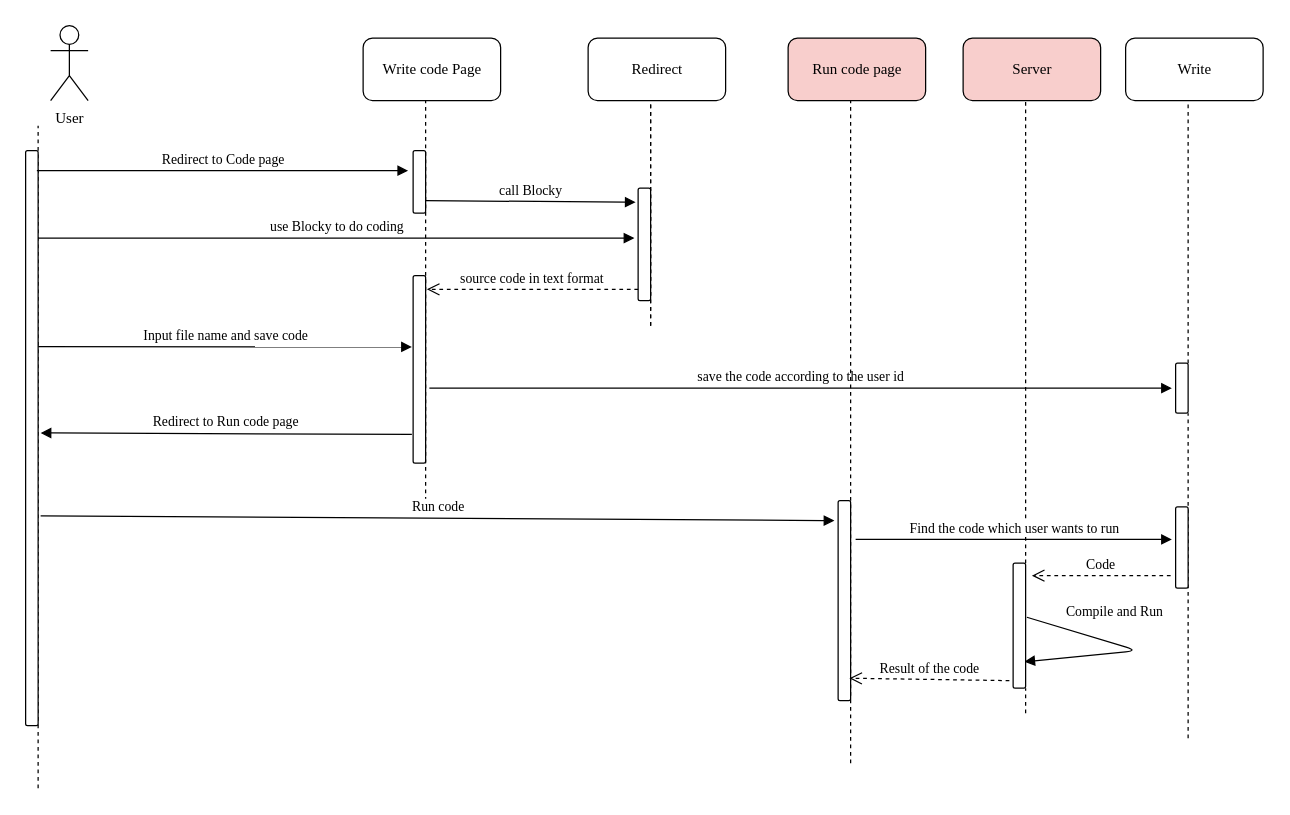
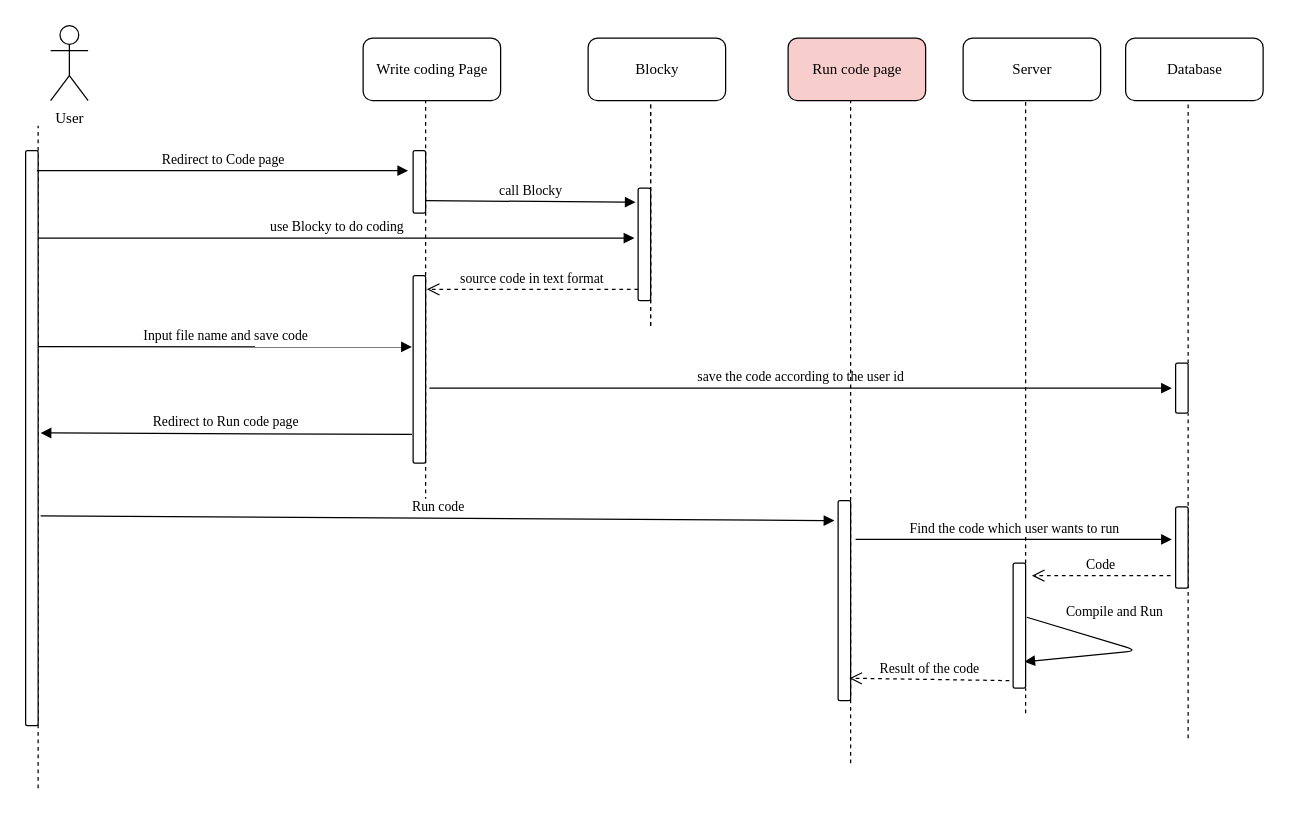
node "Write code Page": label "Write code Page" -> "Write coding Page"
node "Redirect": label "Redirect" -> "Blocky"
node "Server": fillcolor #f8cecc -> #ffffff
node "Write": label "Write" -> "Database"
